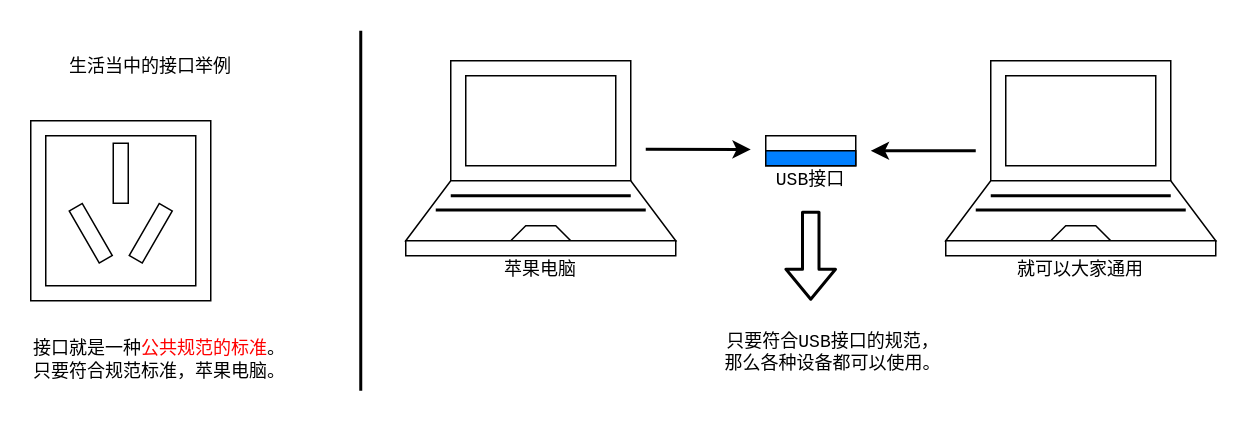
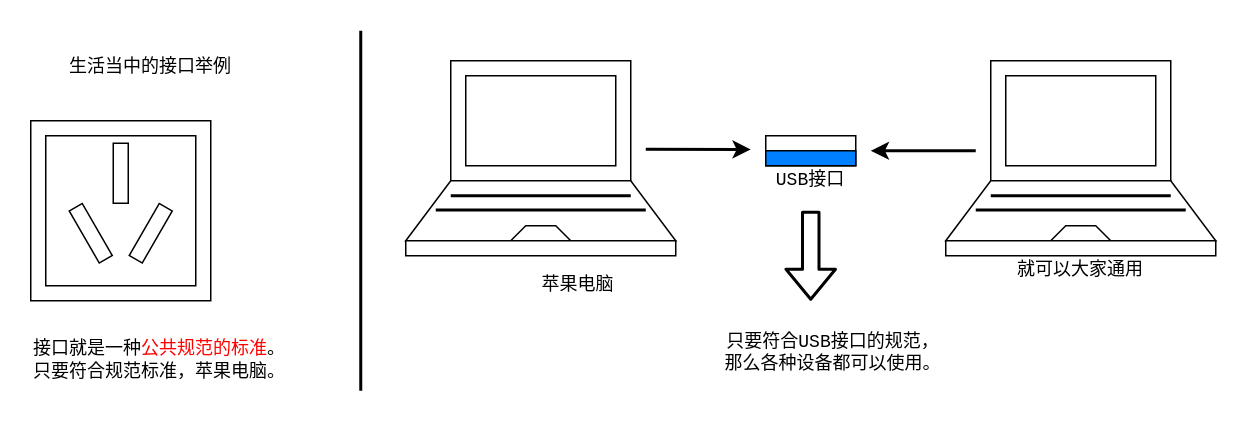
node "苹果电脑": moved (541, 271) -> (578, 286)
